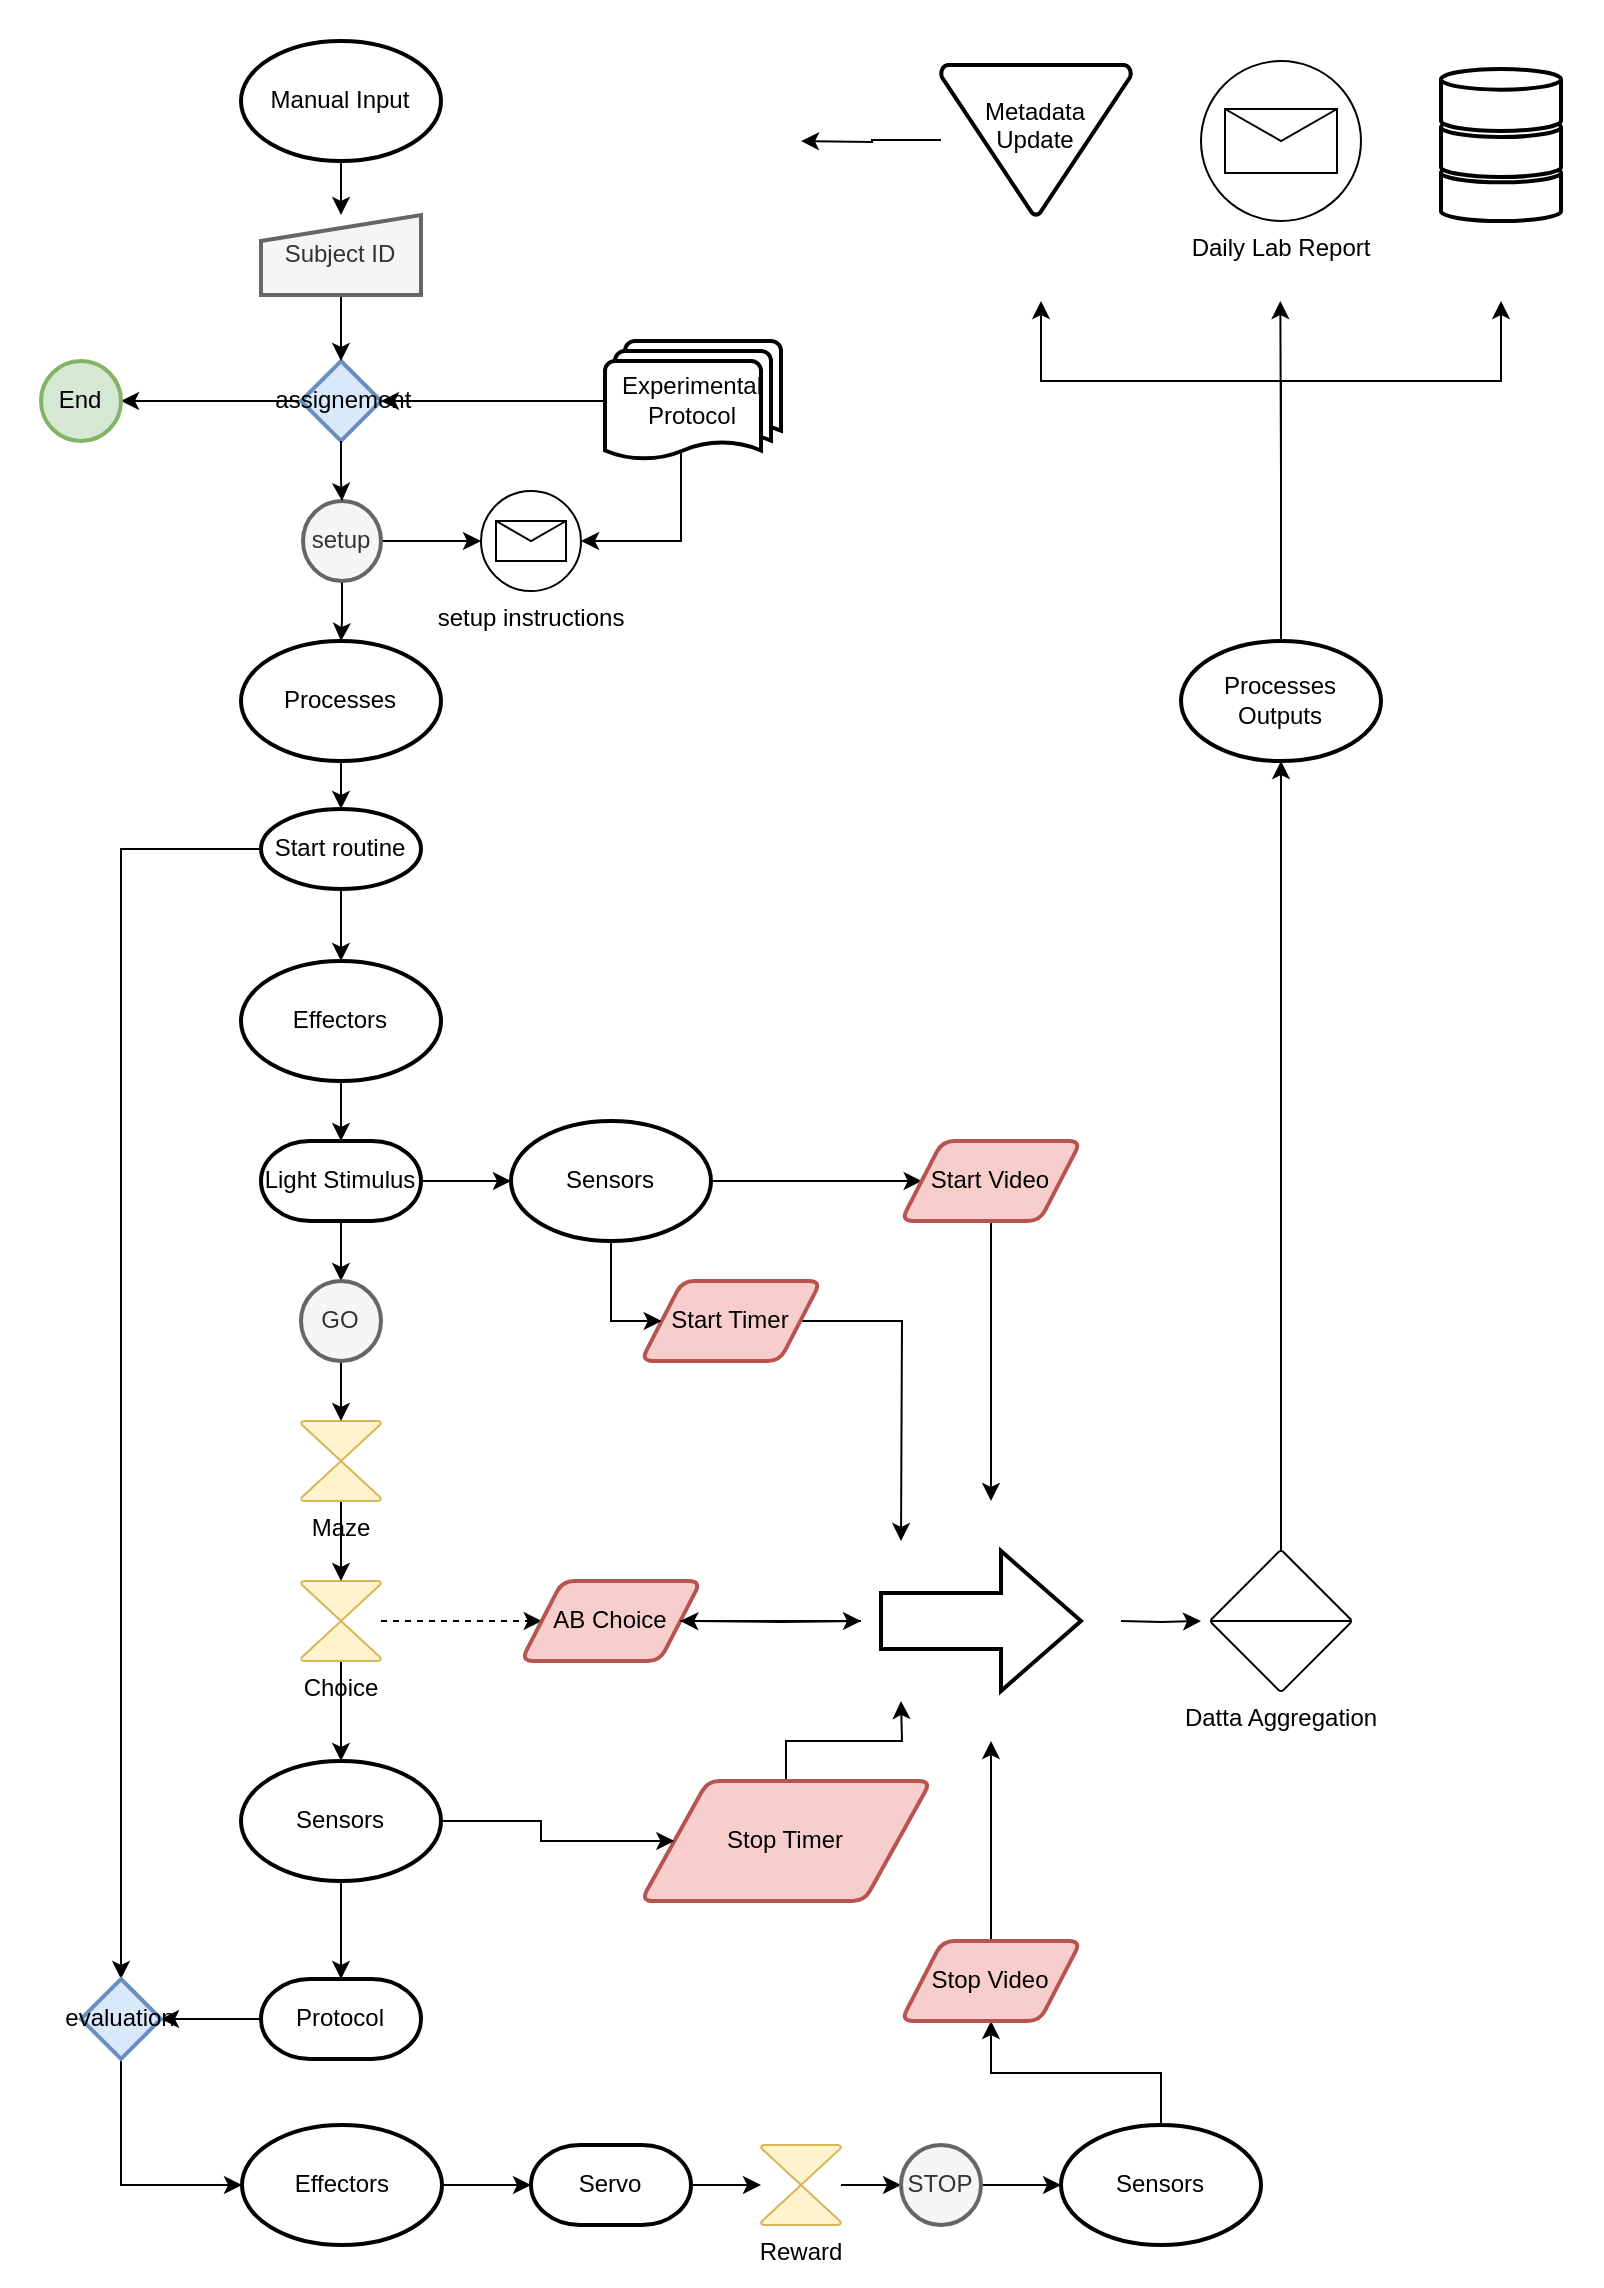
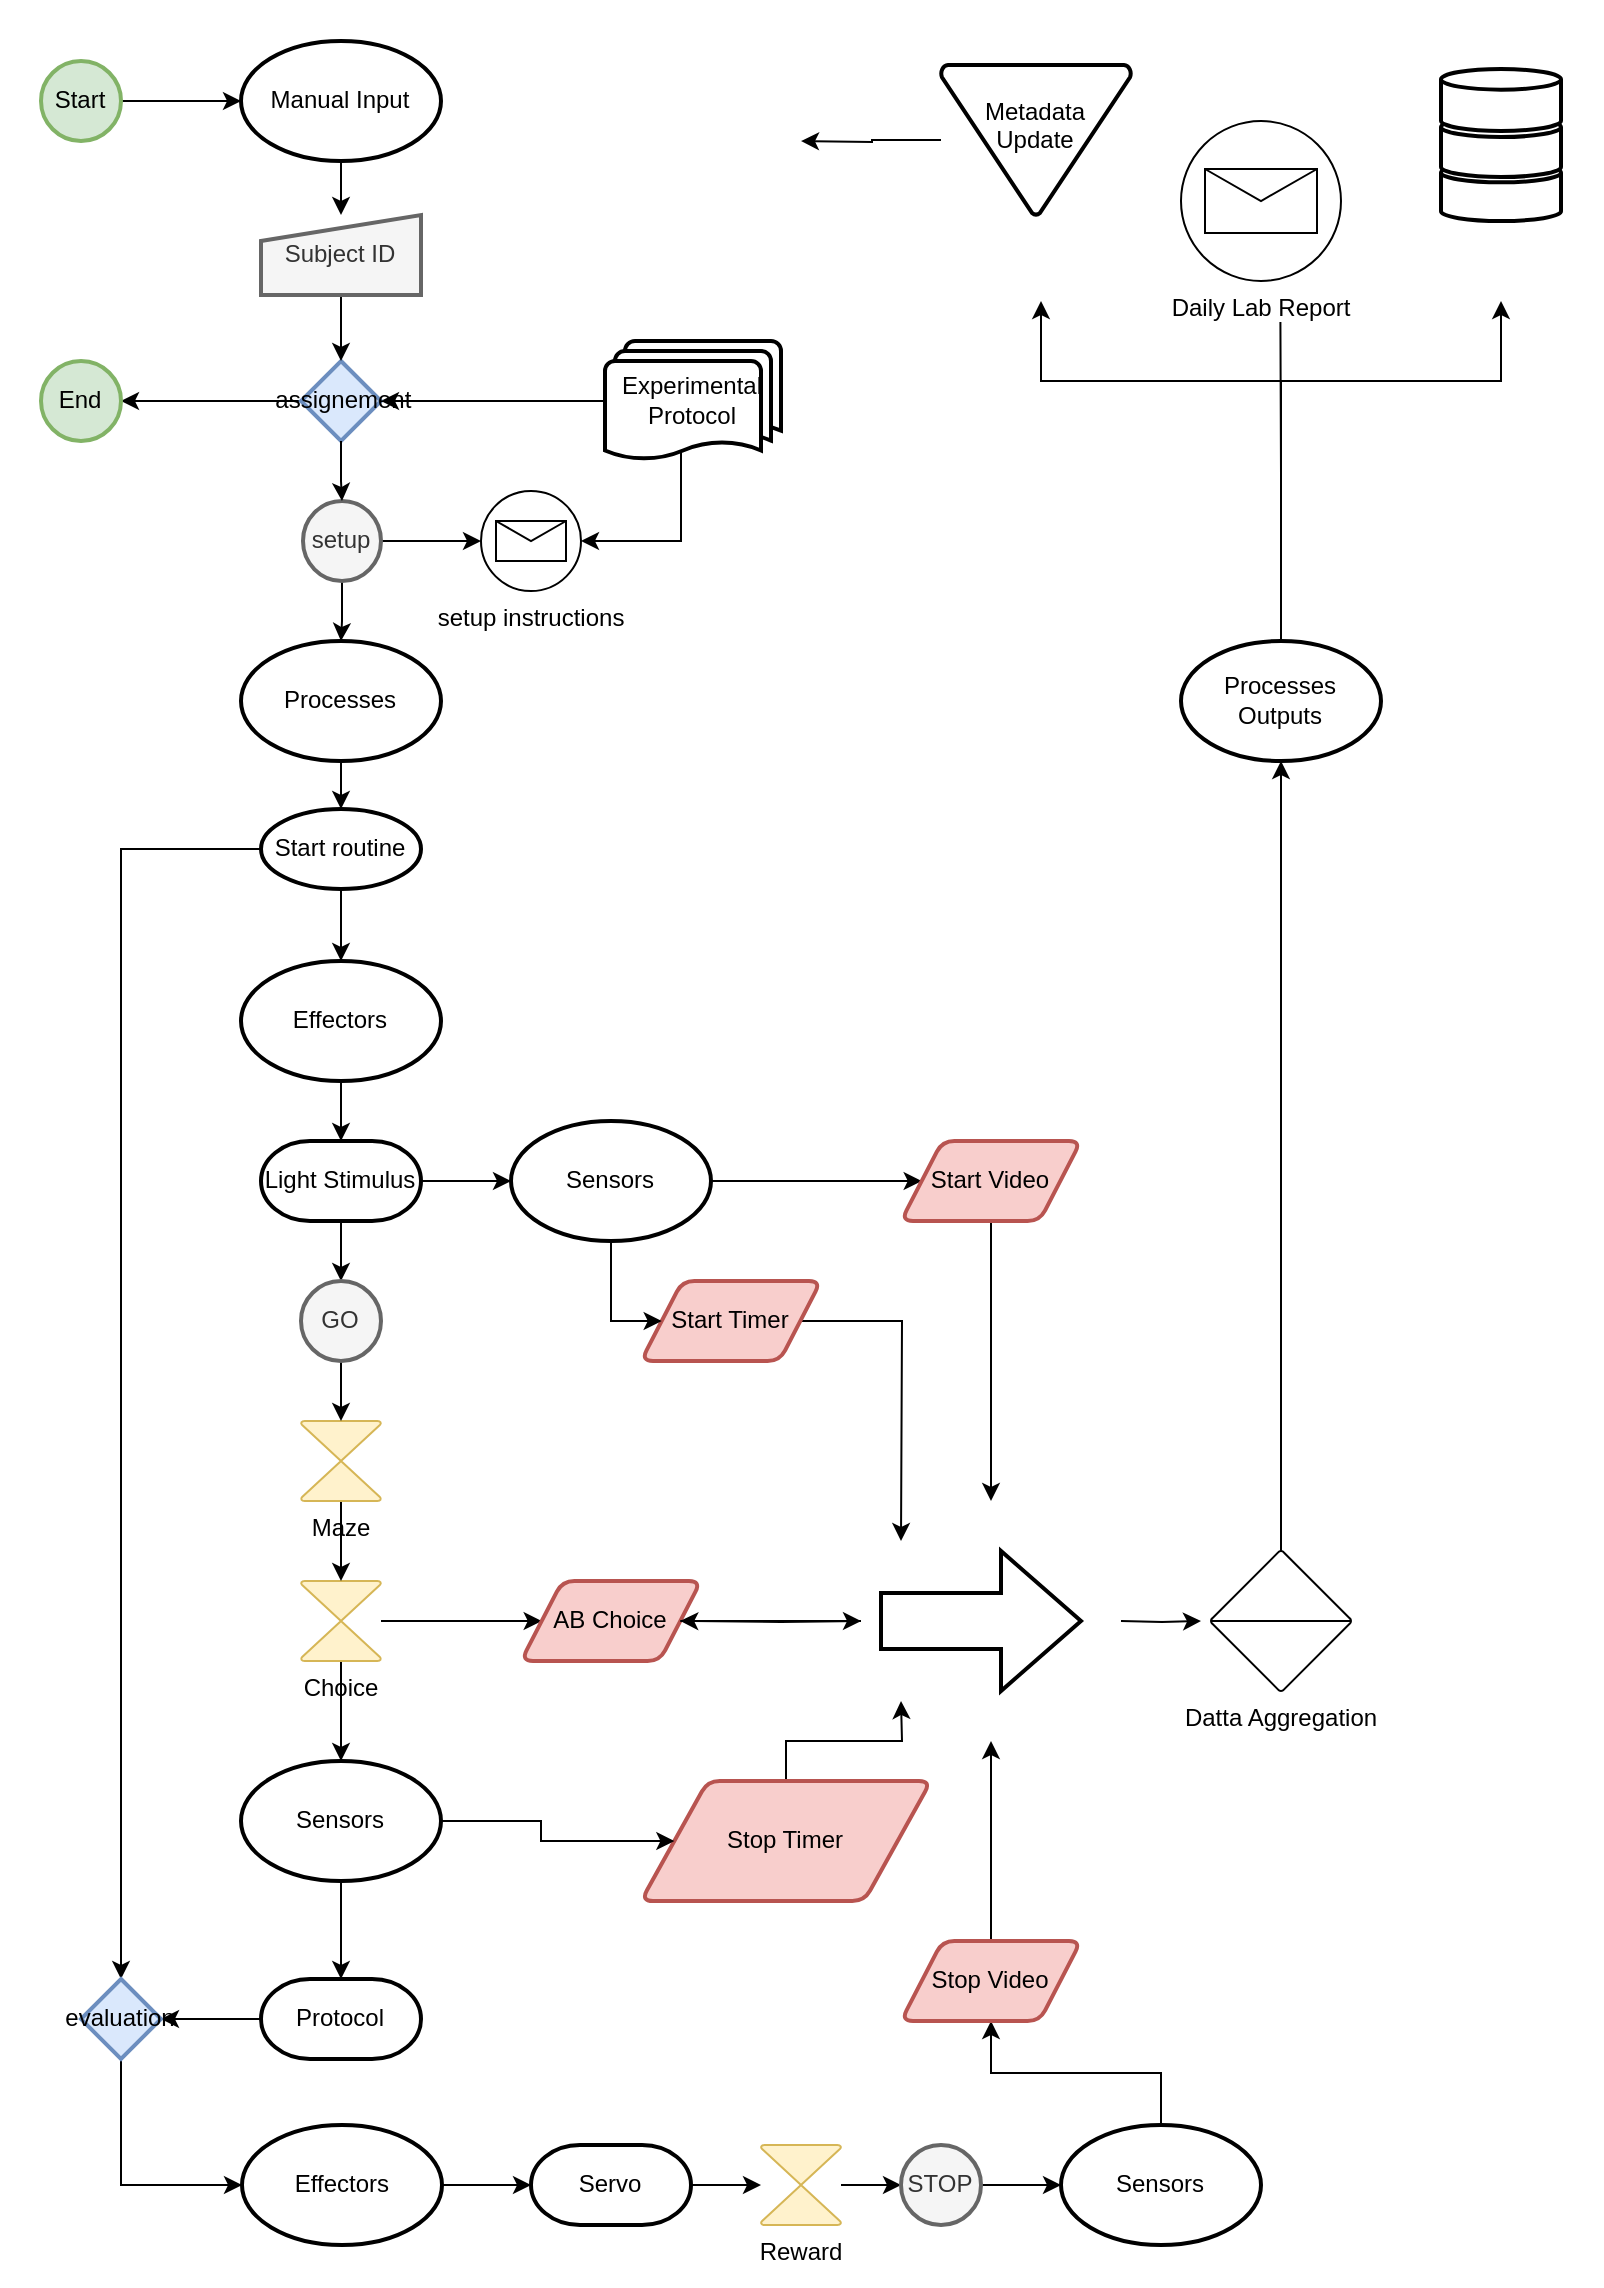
node "Start": added
edge "Start" -> "Manual Input": added
node "Daily Lab Report": moved (1281, 141) -> (1261, 201)
edge "Choice" -> "AB Choice": style dashed -> solid
